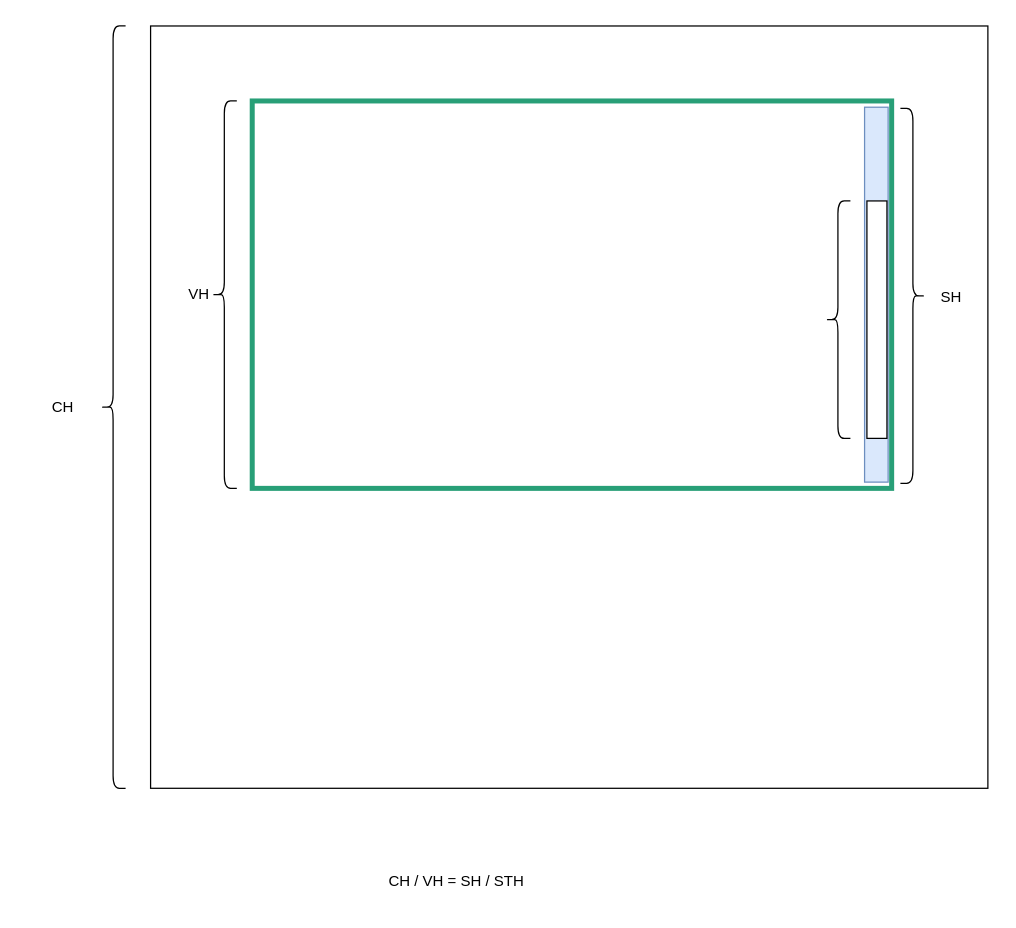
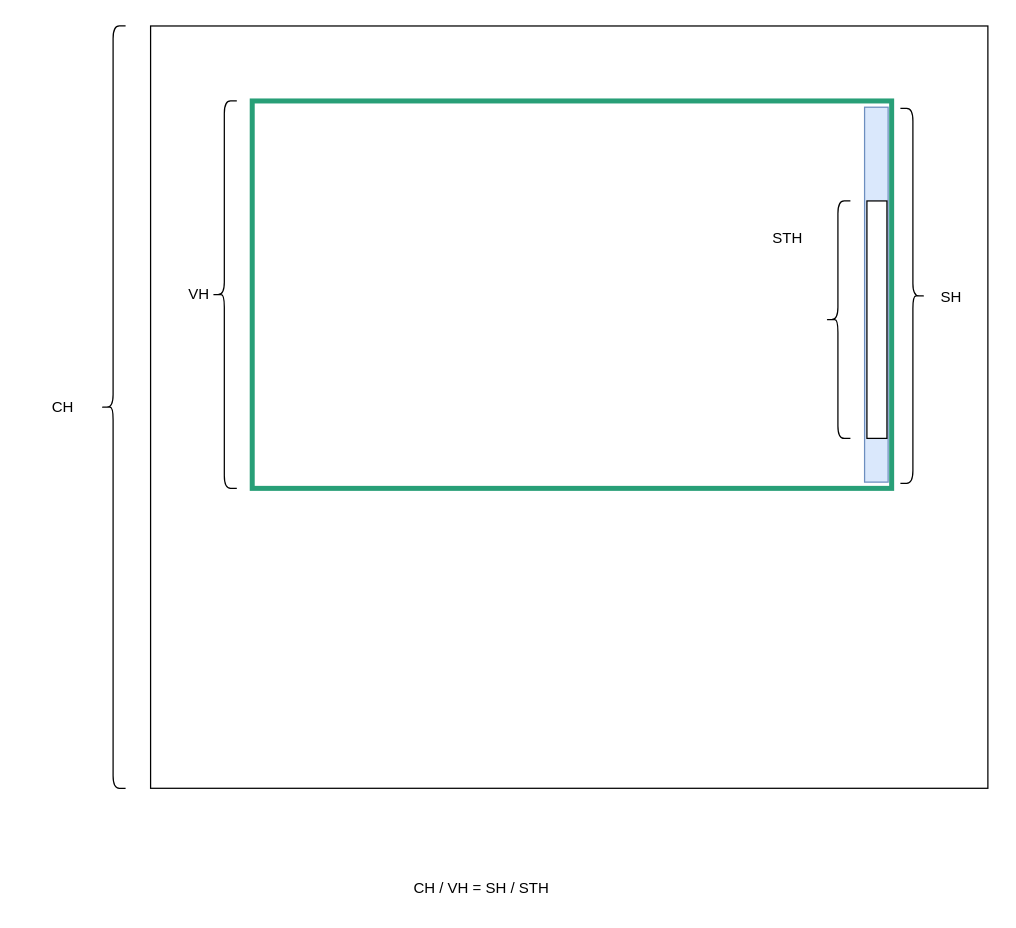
node "STH": added
node "CH / VH = SH / STH": moved (457, 882) -> (482, 888)
